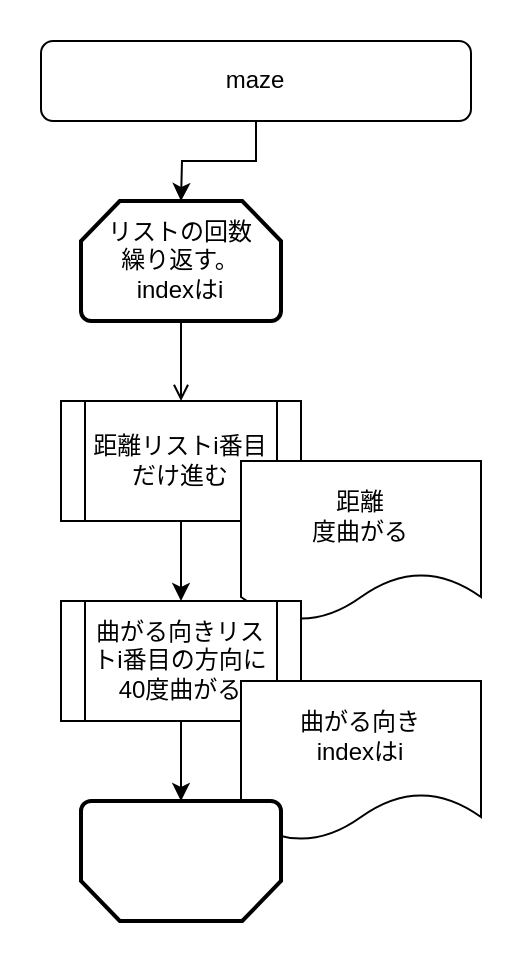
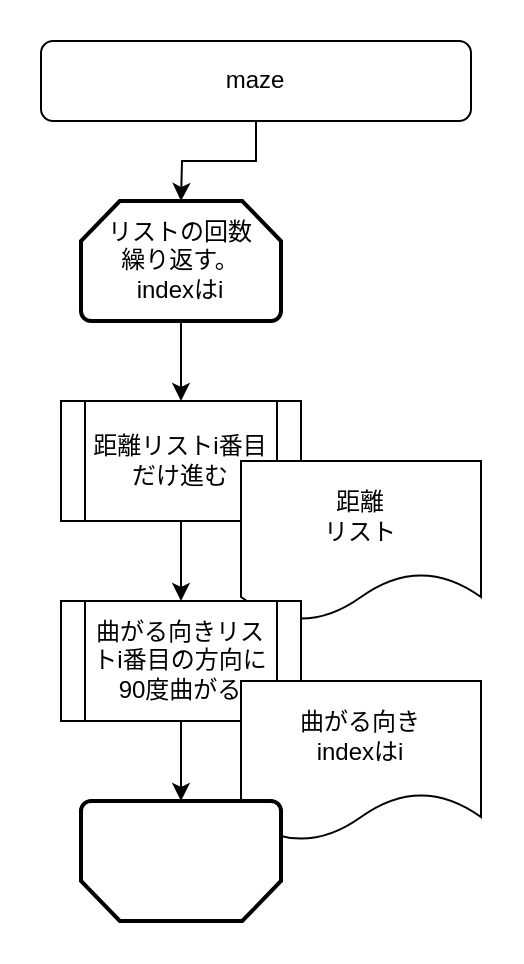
edge "リストの回数 繰り返す。 indexはi" -> "距離リストi番目だけ進む": arrowhead open -> classic
node "距離 度曲がる": label "距離 度曲がる" -> "距離 リスト"
node "曲がる向きリストi番目の方向に40度曲がる": label "曲がる向きリストi番目の方向に40度曲がる" -> "曲がる向きリストi番目の方向に90度曲がる"
